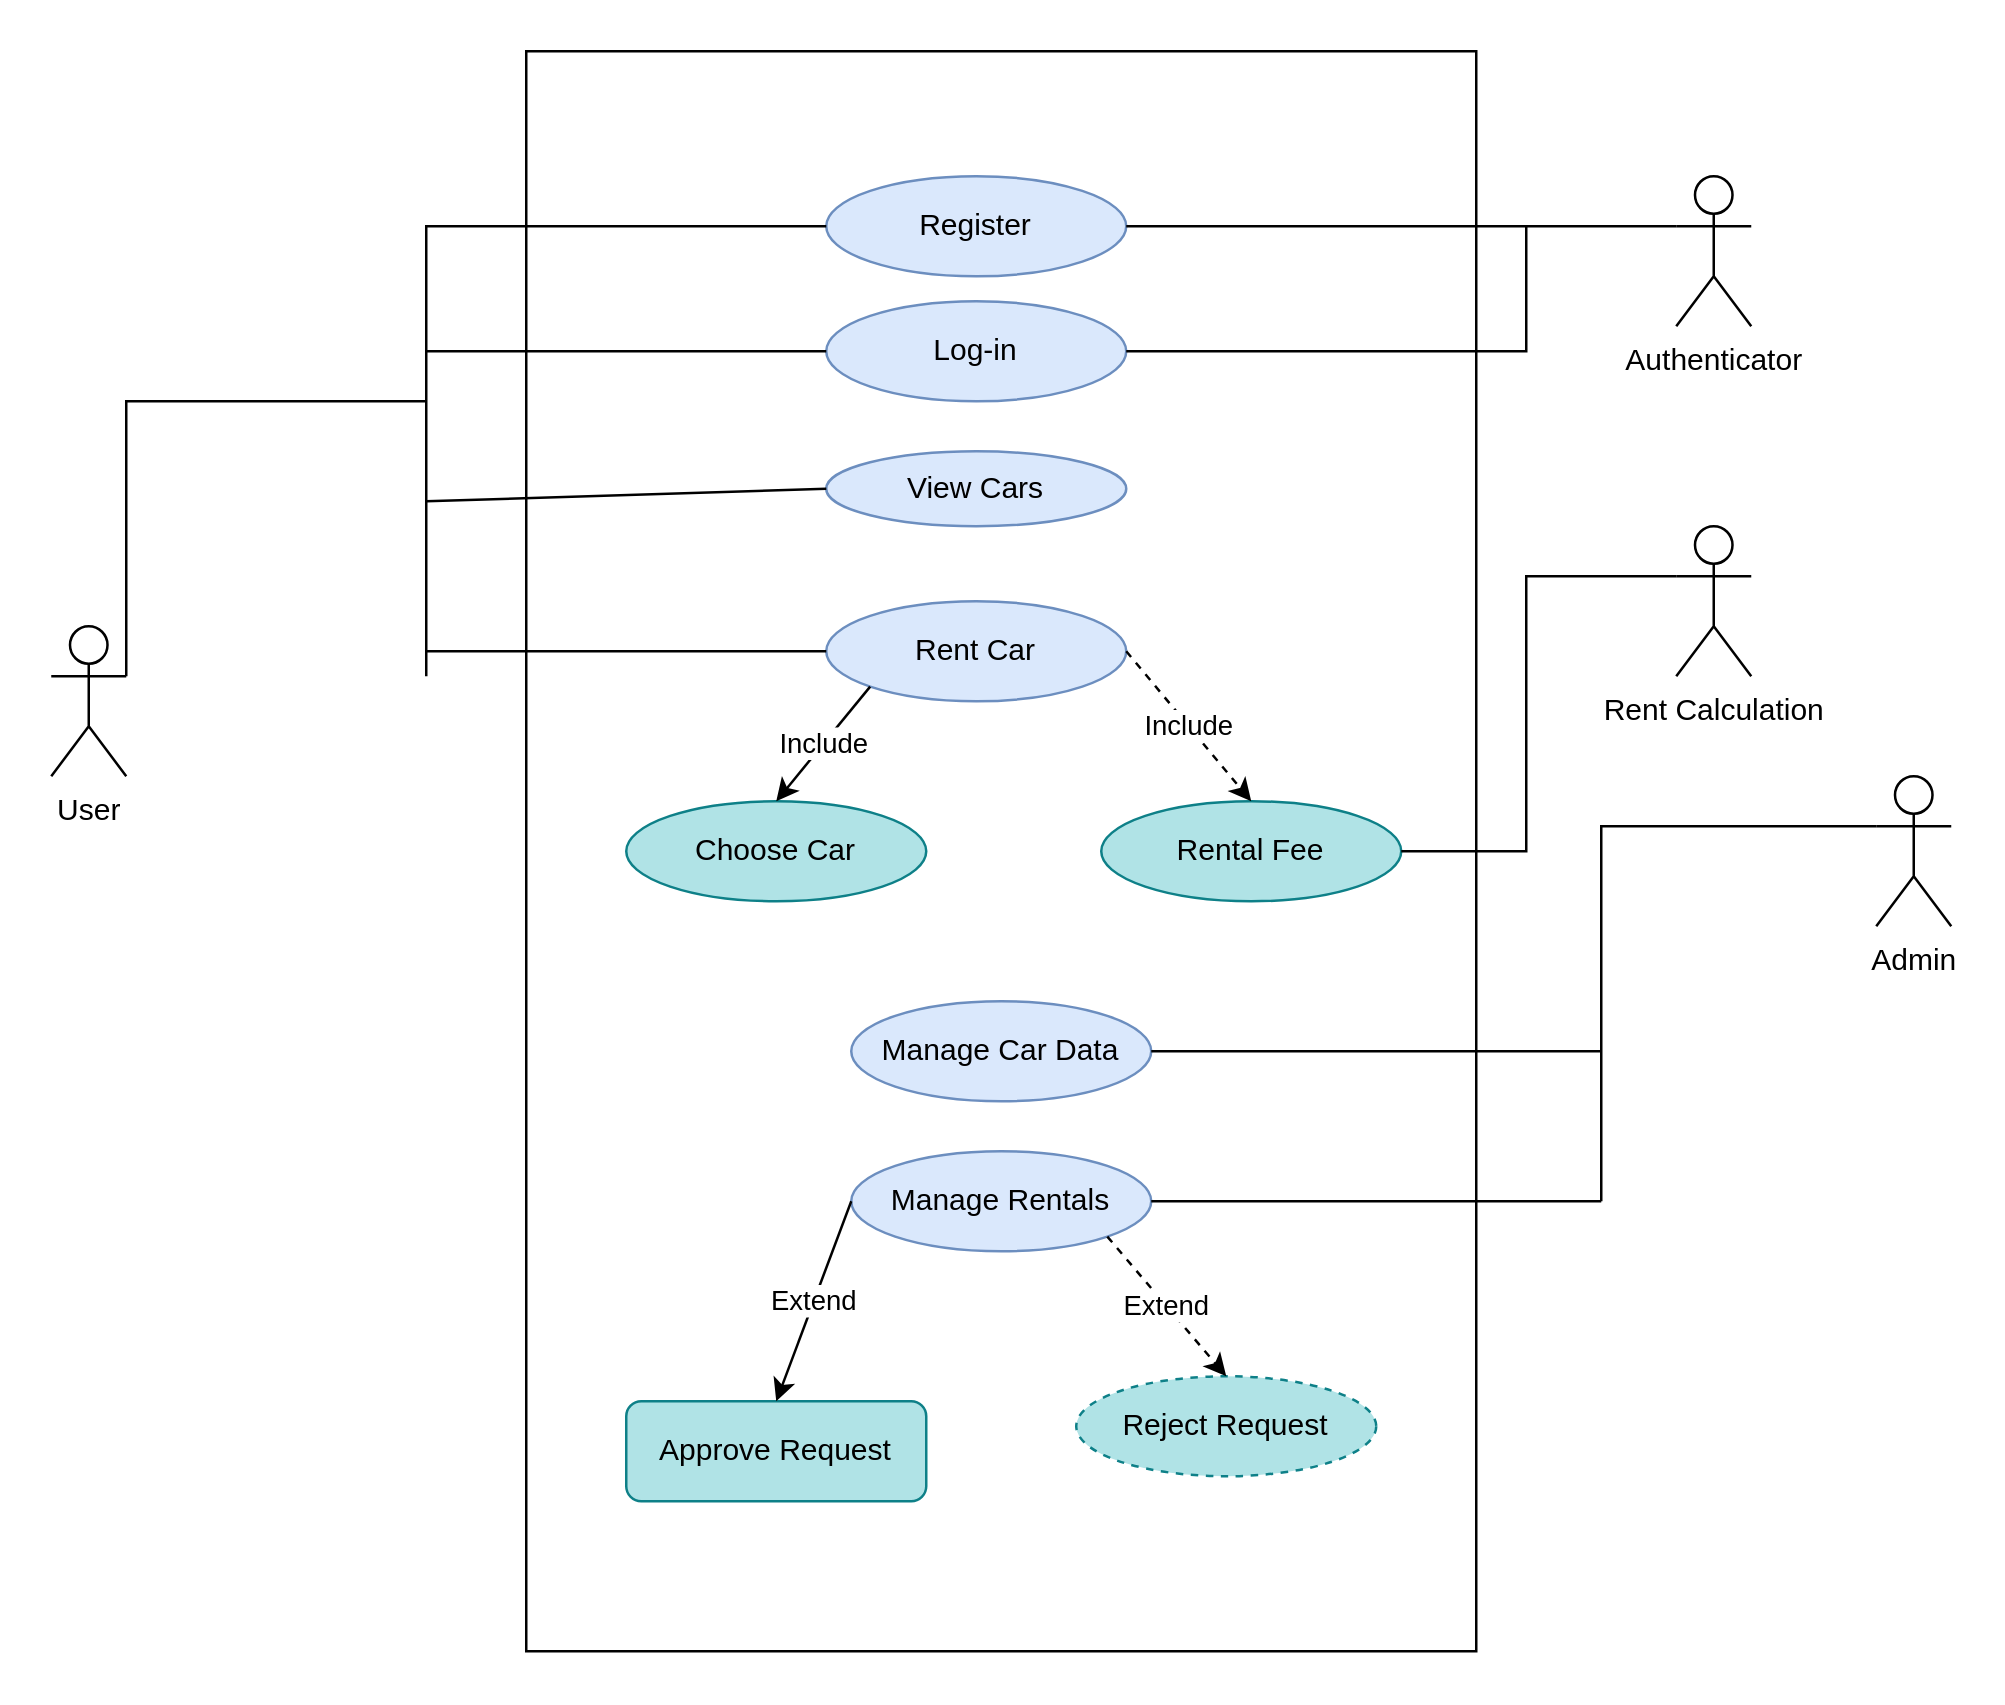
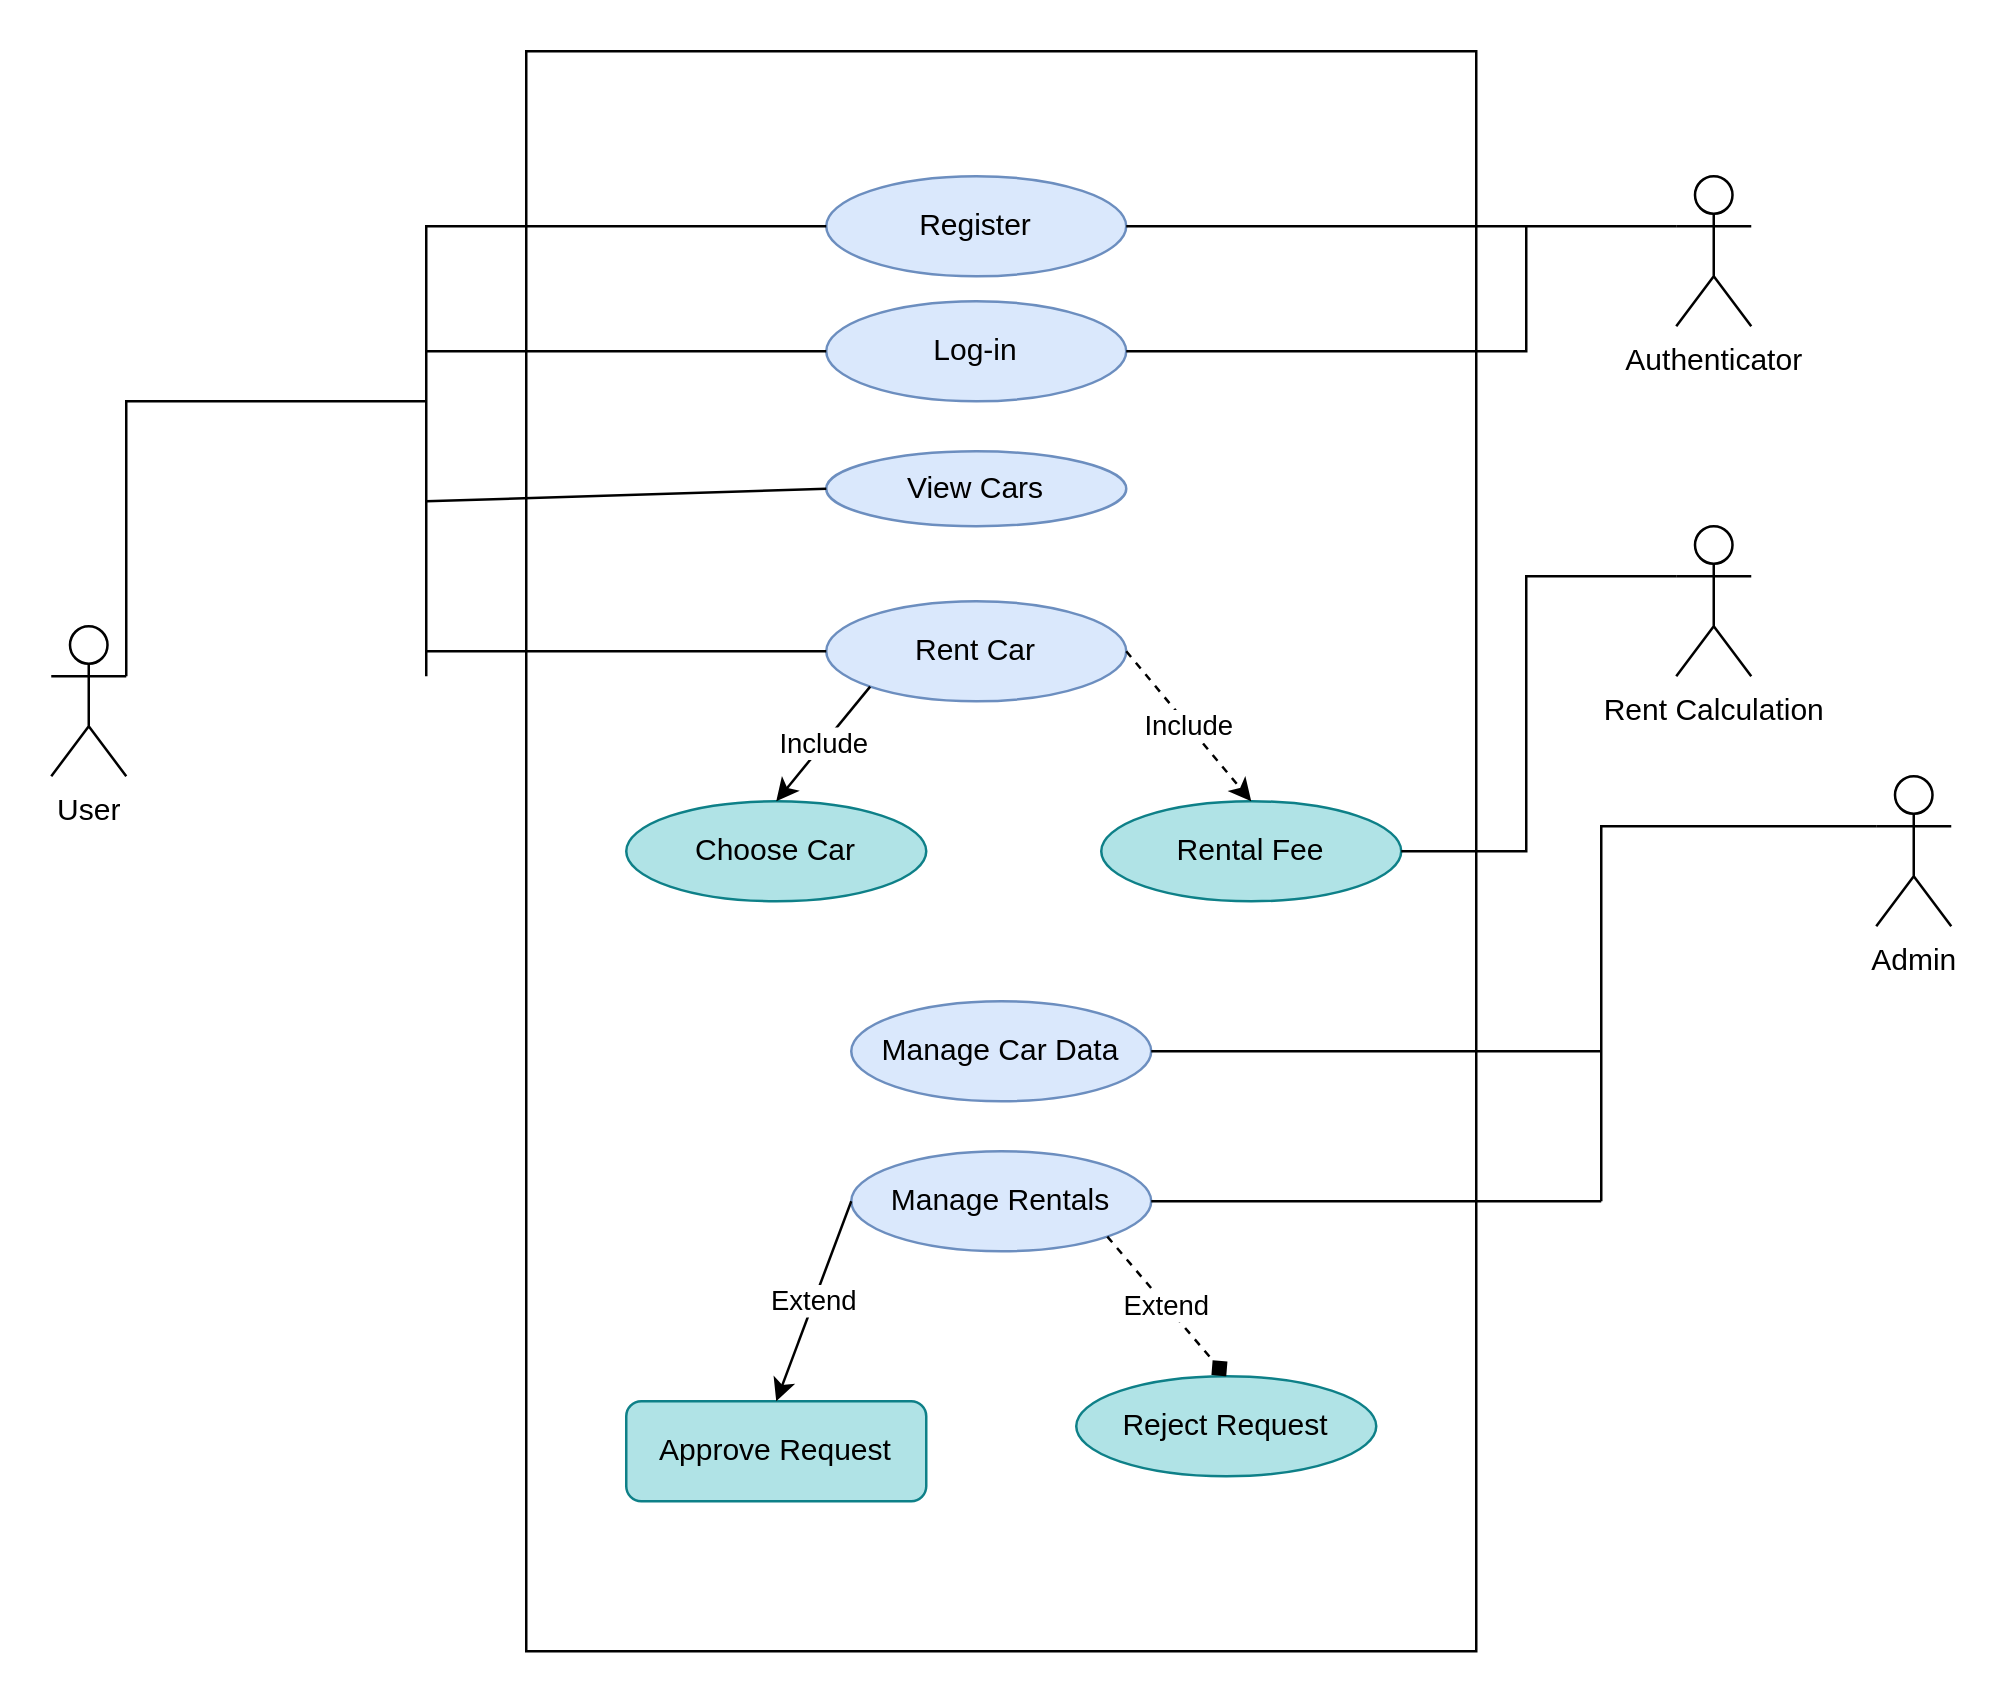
edge "Manage Rentals" -> "Reject Request": arrowhead classic -> diamond
node "Reject Request": style dashed -> solid
